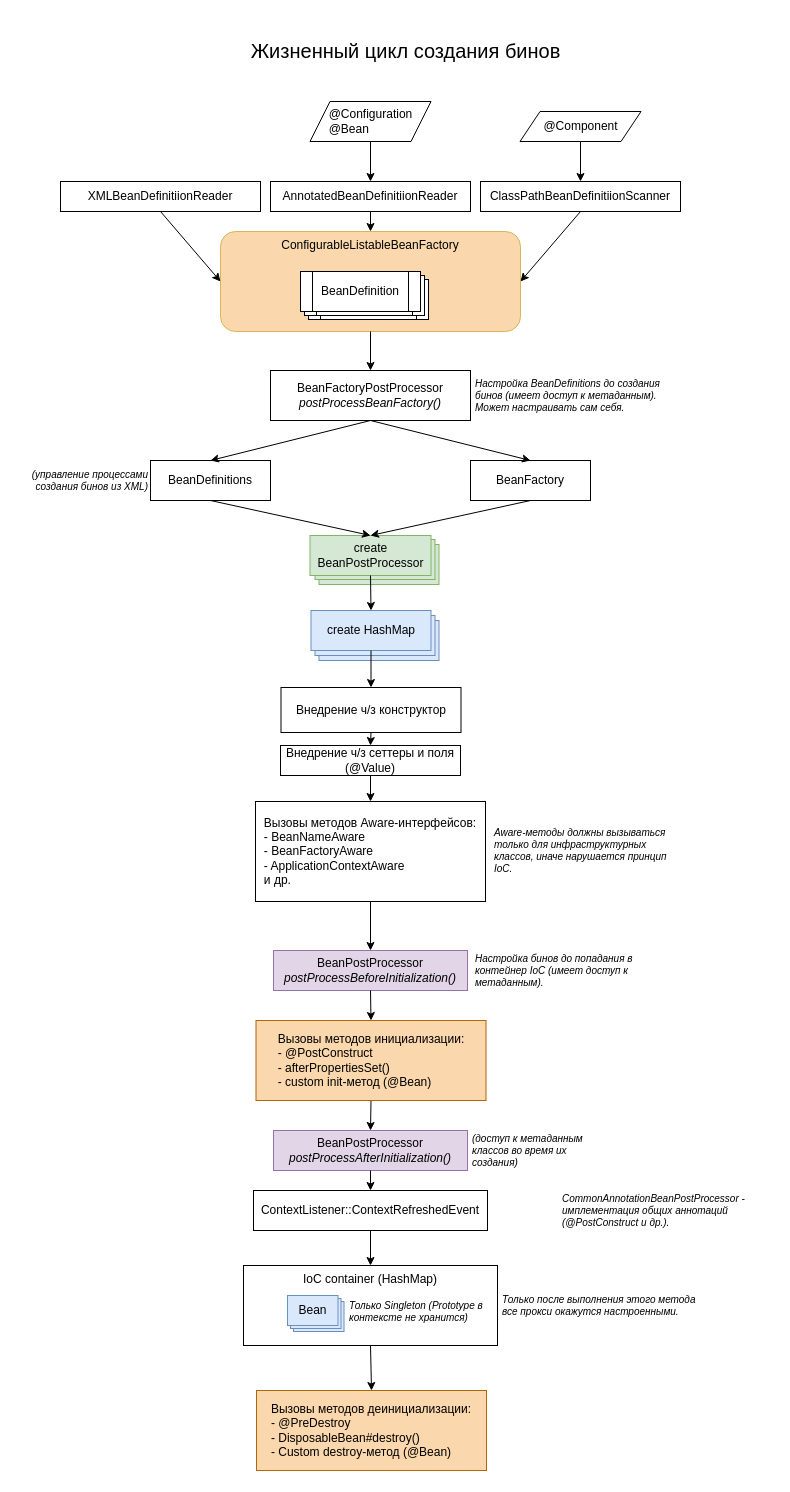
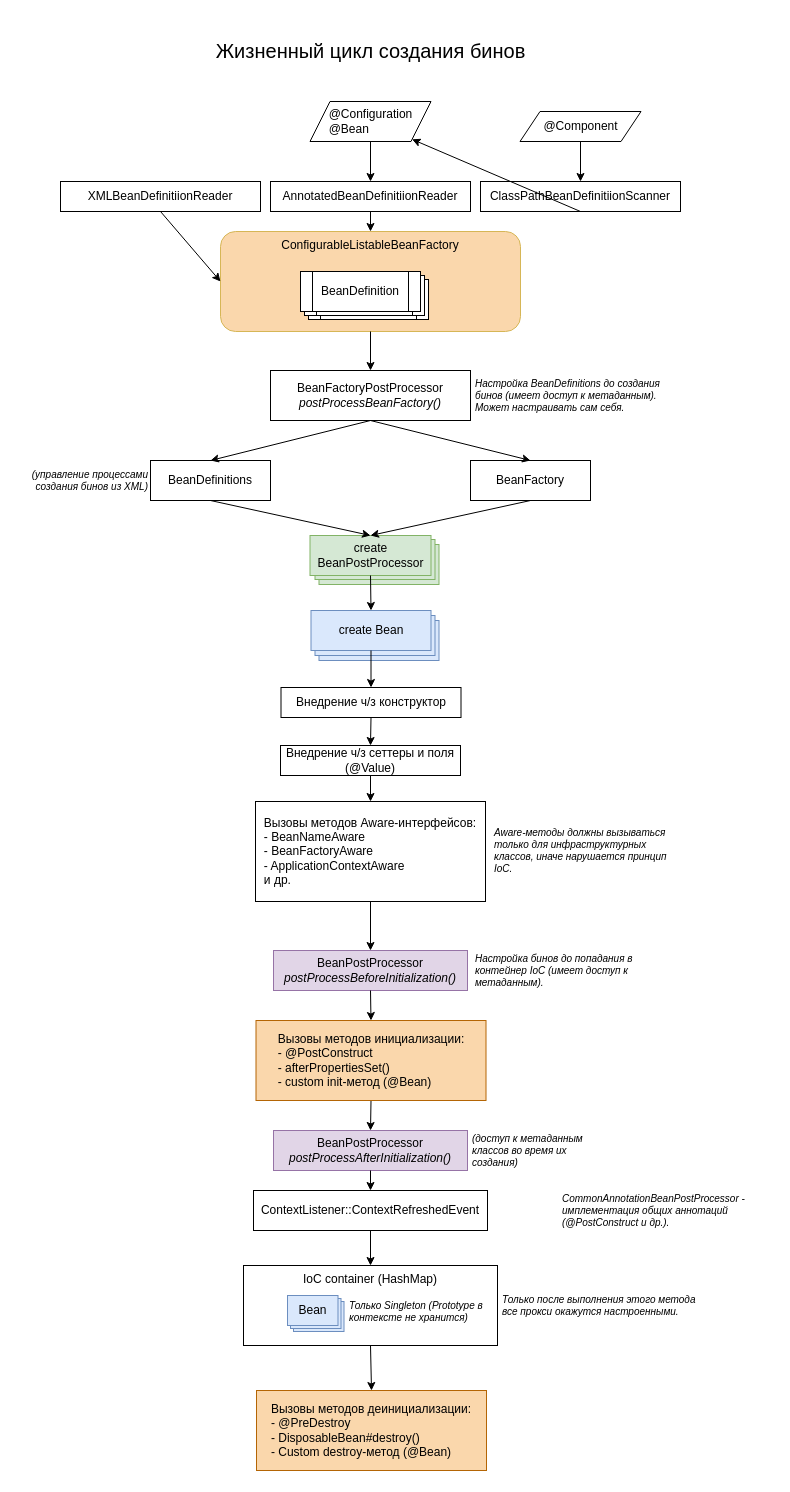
node "Жизненный цикл создания бинов": moved (406, 51) -> (371, 51)
edge "ClassPathBeanDefinitiionScanner" -> "ConfigurableListableBeanFactory": now "ClassPathBeanDefinitiionScanner" -> "@Configuration @Bean"
node "create HashMap": label "create HashMap" -> "create Bean"
node "Внедрение ч/з конструктор": size 180x45 -> 180x30
